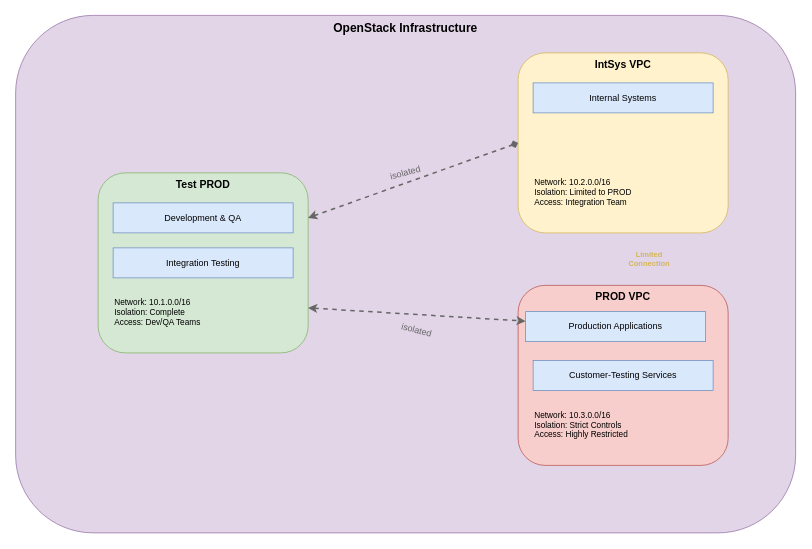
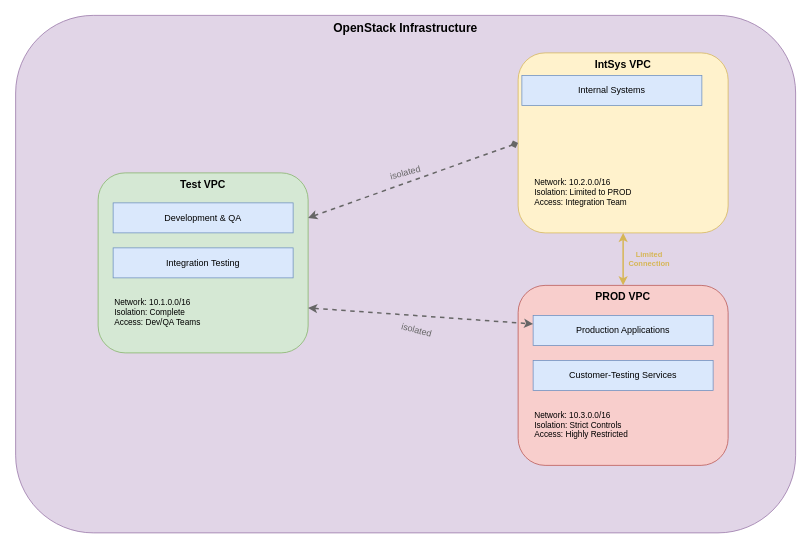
node "Internal Systems": moved (623, 98) -> (612, 90)
node "Test PROD": label "Test PROD" -> "Test VPC"
edge "IntSys VPC" -- "PROD VPC": added
node "Production Applications": moved (615, 327) -> (623, 330)
